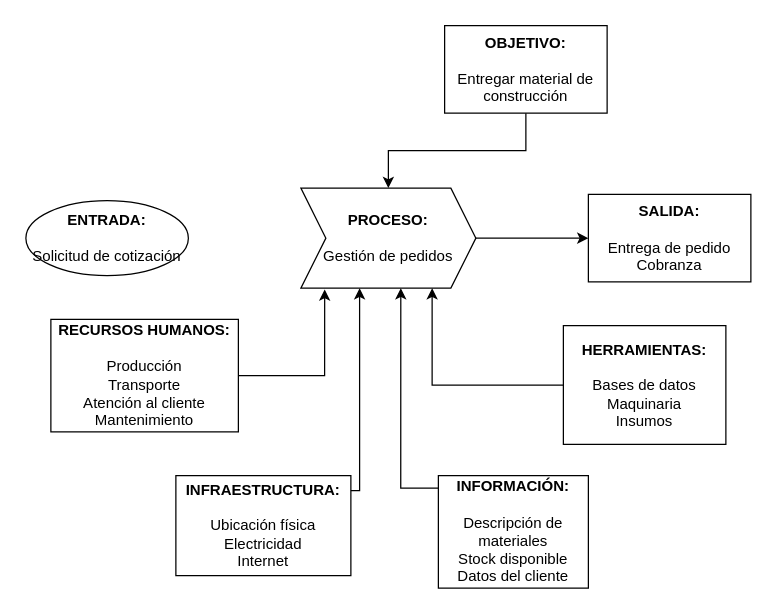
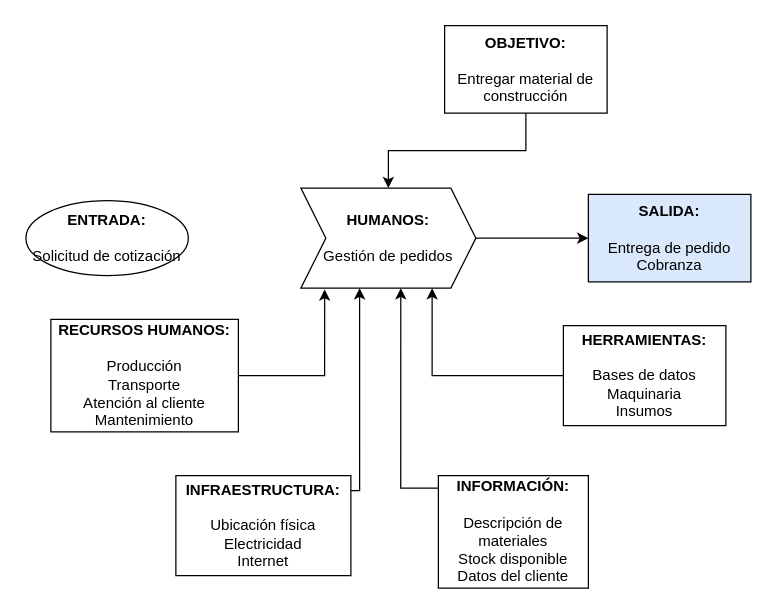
node "PROCESO: Gestión de pedidos": label "PROCESO: Gestión de pedidos" -> "HUMANOS: Gestión de pedidos"
node "SALIDA: Entrega de pedido Cobranza": fillcolor #ffffff -> #dae8fc
node "HERRAMIENTAS: Bases de datos Maquinaria Insumos": size 163x119 -> 163x100
